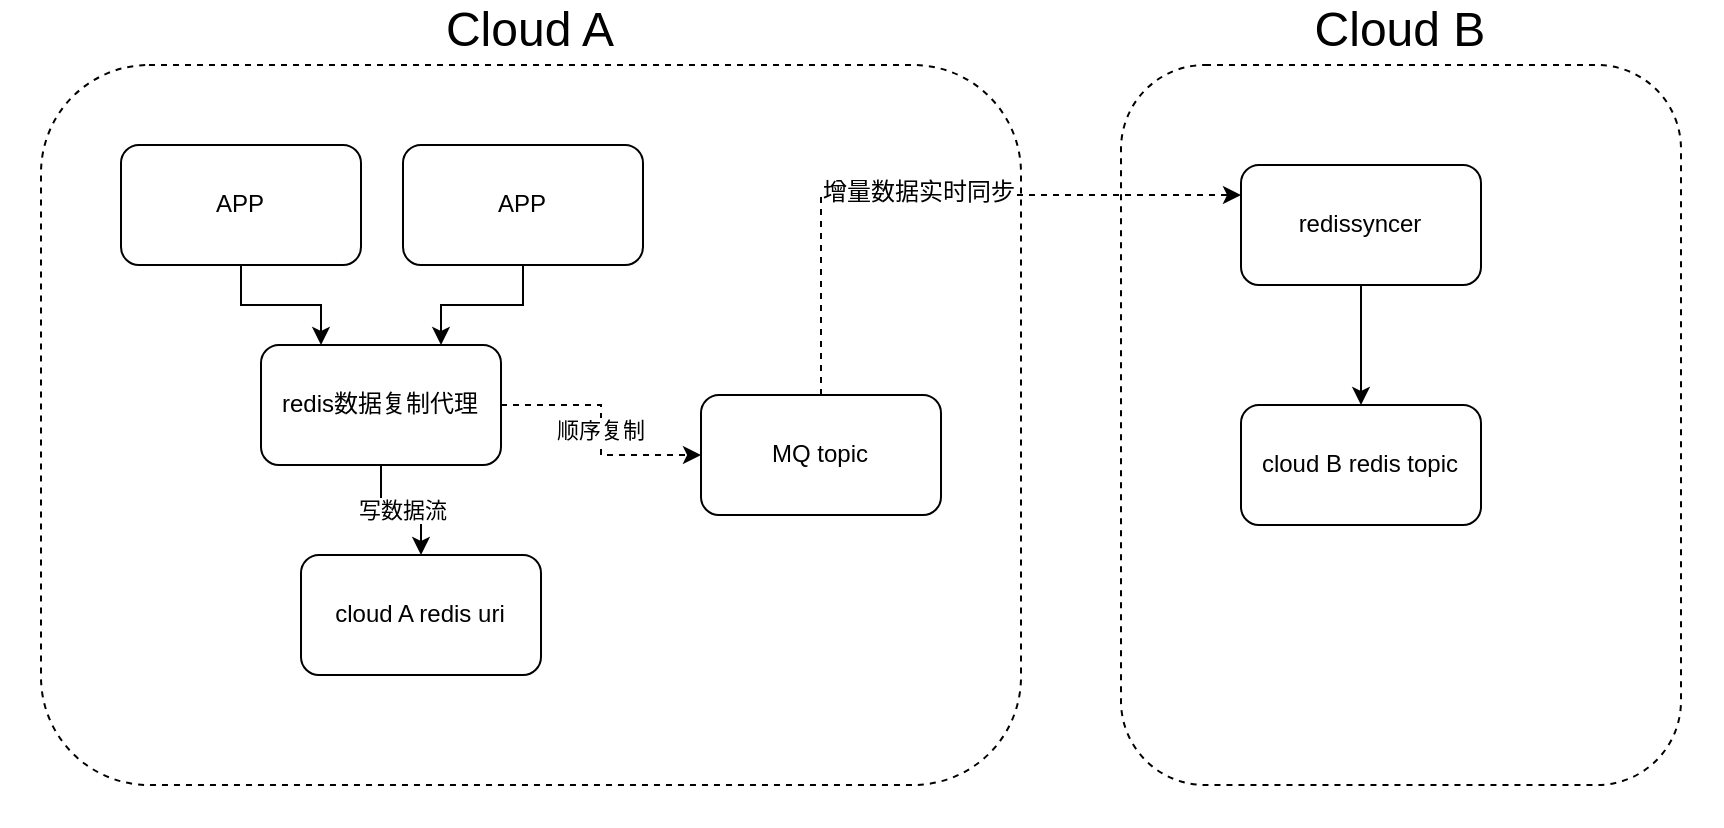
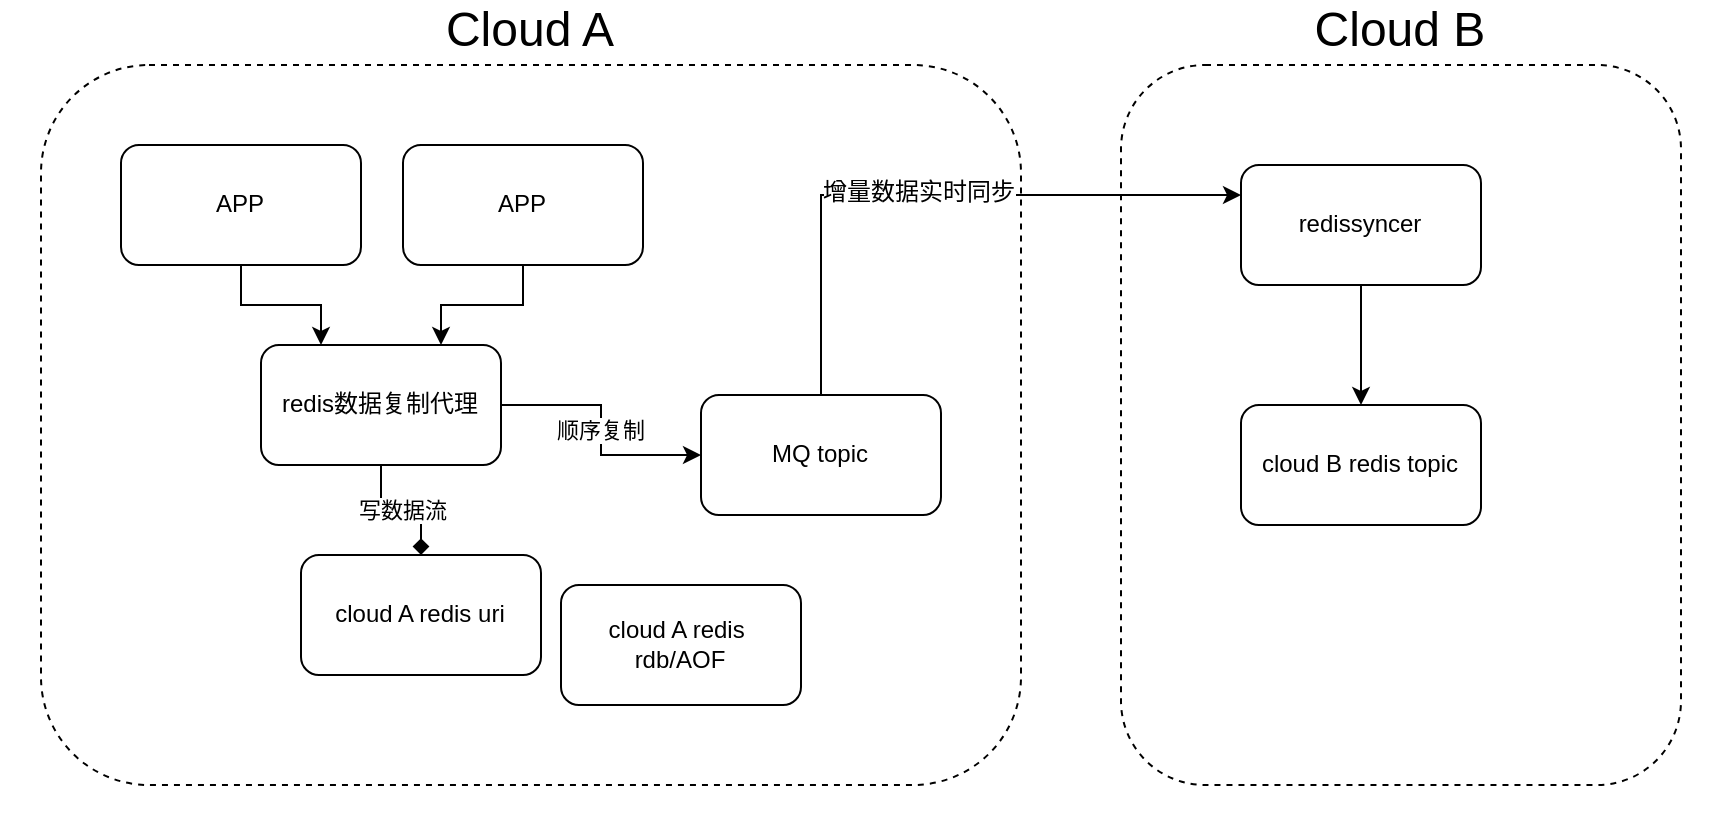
edge "MQ topic" -> "redissyncer": style dashed -> solid
edge "redis数据复制代理" -> "MQ topic": style dashed -> solid
edge "redis数据复制代理" -> "cloud A redis uri": arrowhead classic -> diamond
node "cloud A redis rdb/AOF": added
